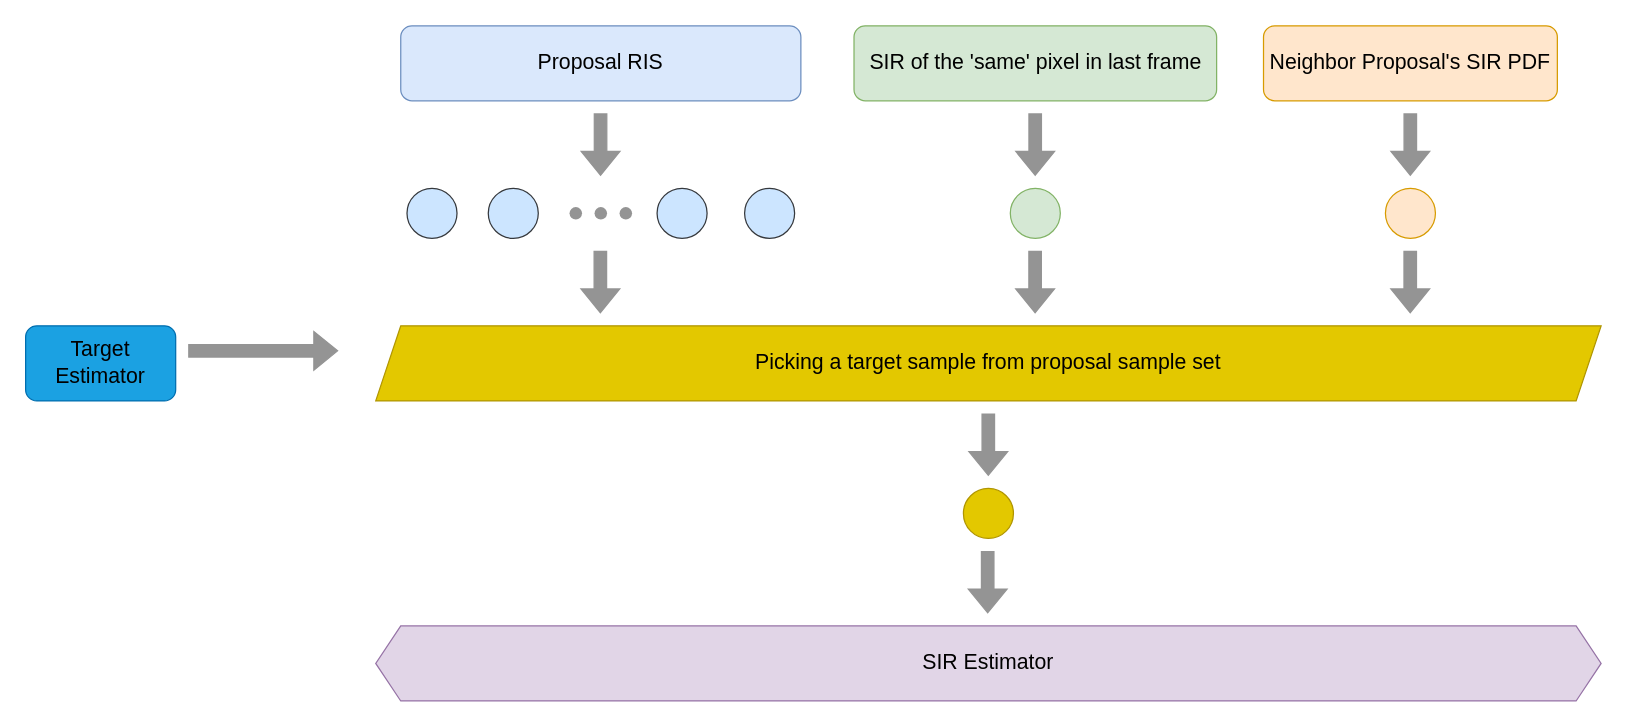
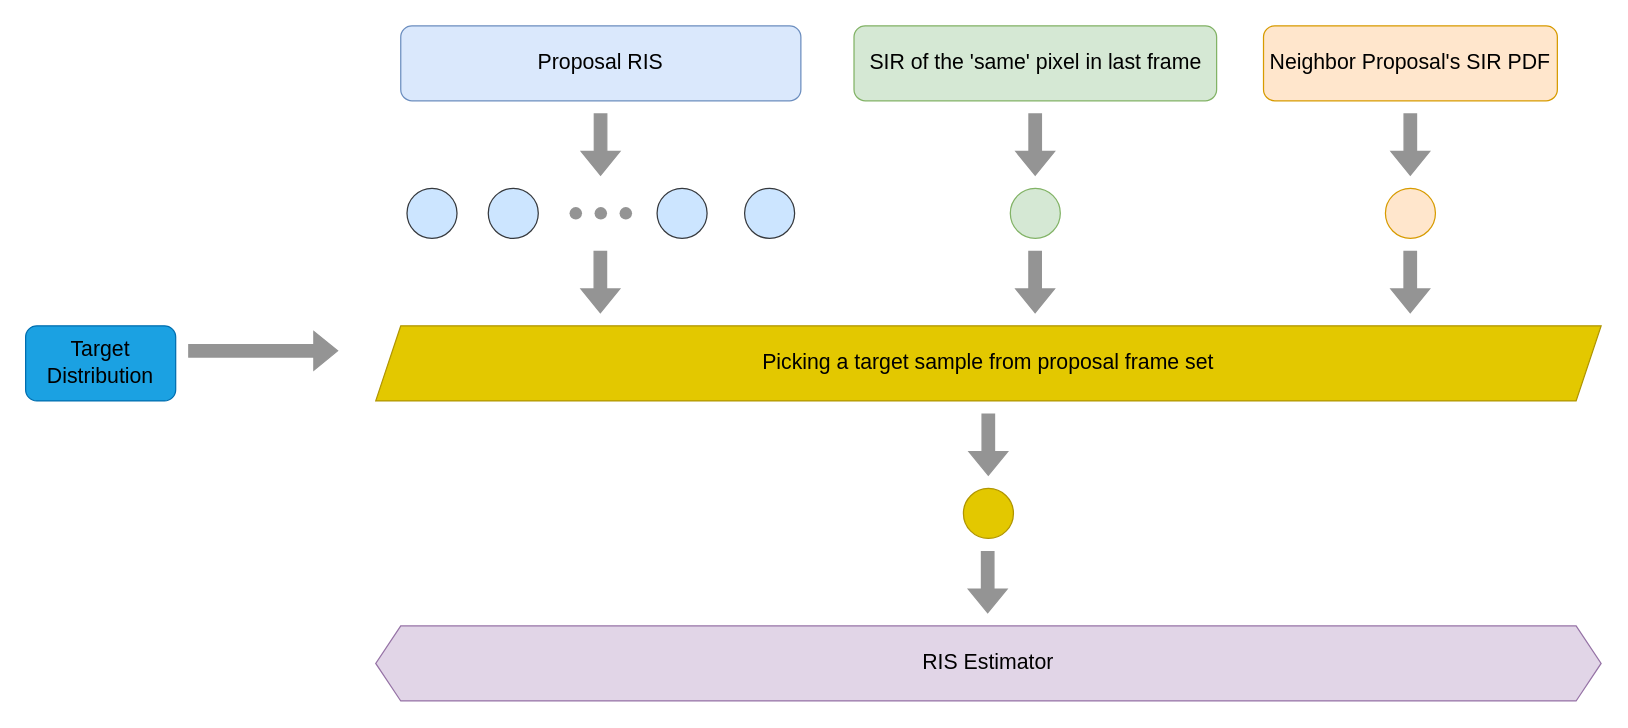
node "Target Estimator": label "Target Estimator" -> "Target Distribution"
node "Picking a target sample from proposal sample set": label "Picking a target sample from proposal sample set" -> "Picking a target sample from proposal frame set"
node "SIR Estimator": label "SIR Estimator" -> "RIS Estimator"
